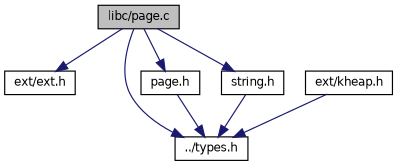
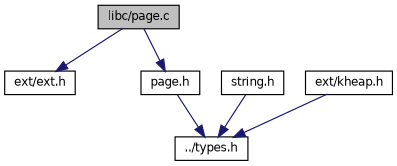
edge "libc/page.c" -> "string.h": removed
edge "libc/page.c" -> "../types.h": removed
